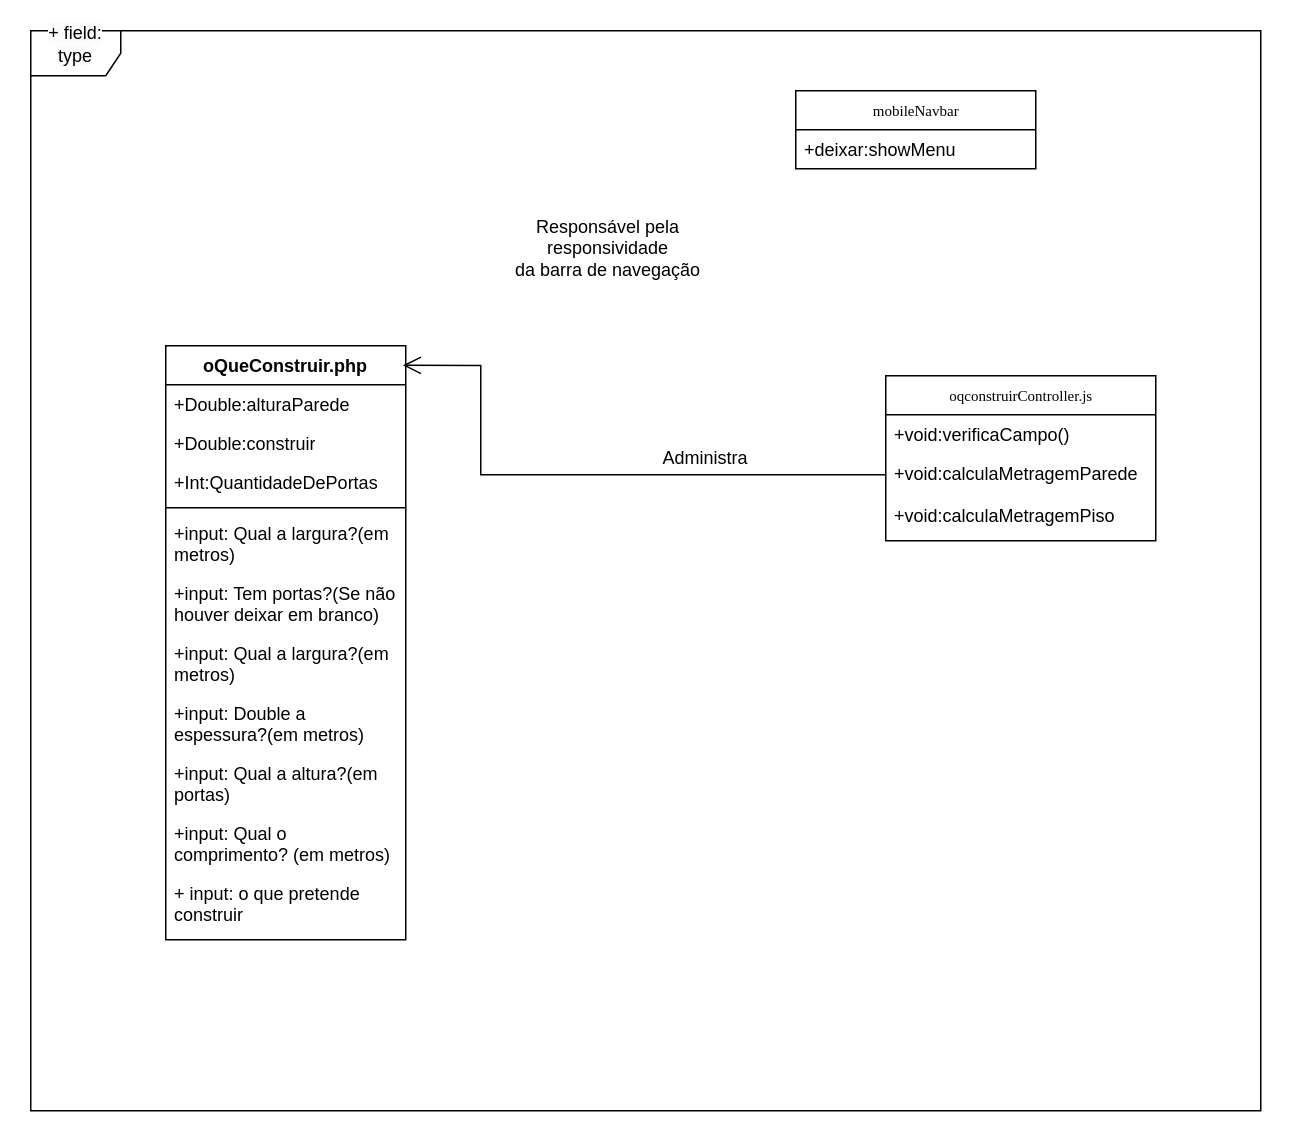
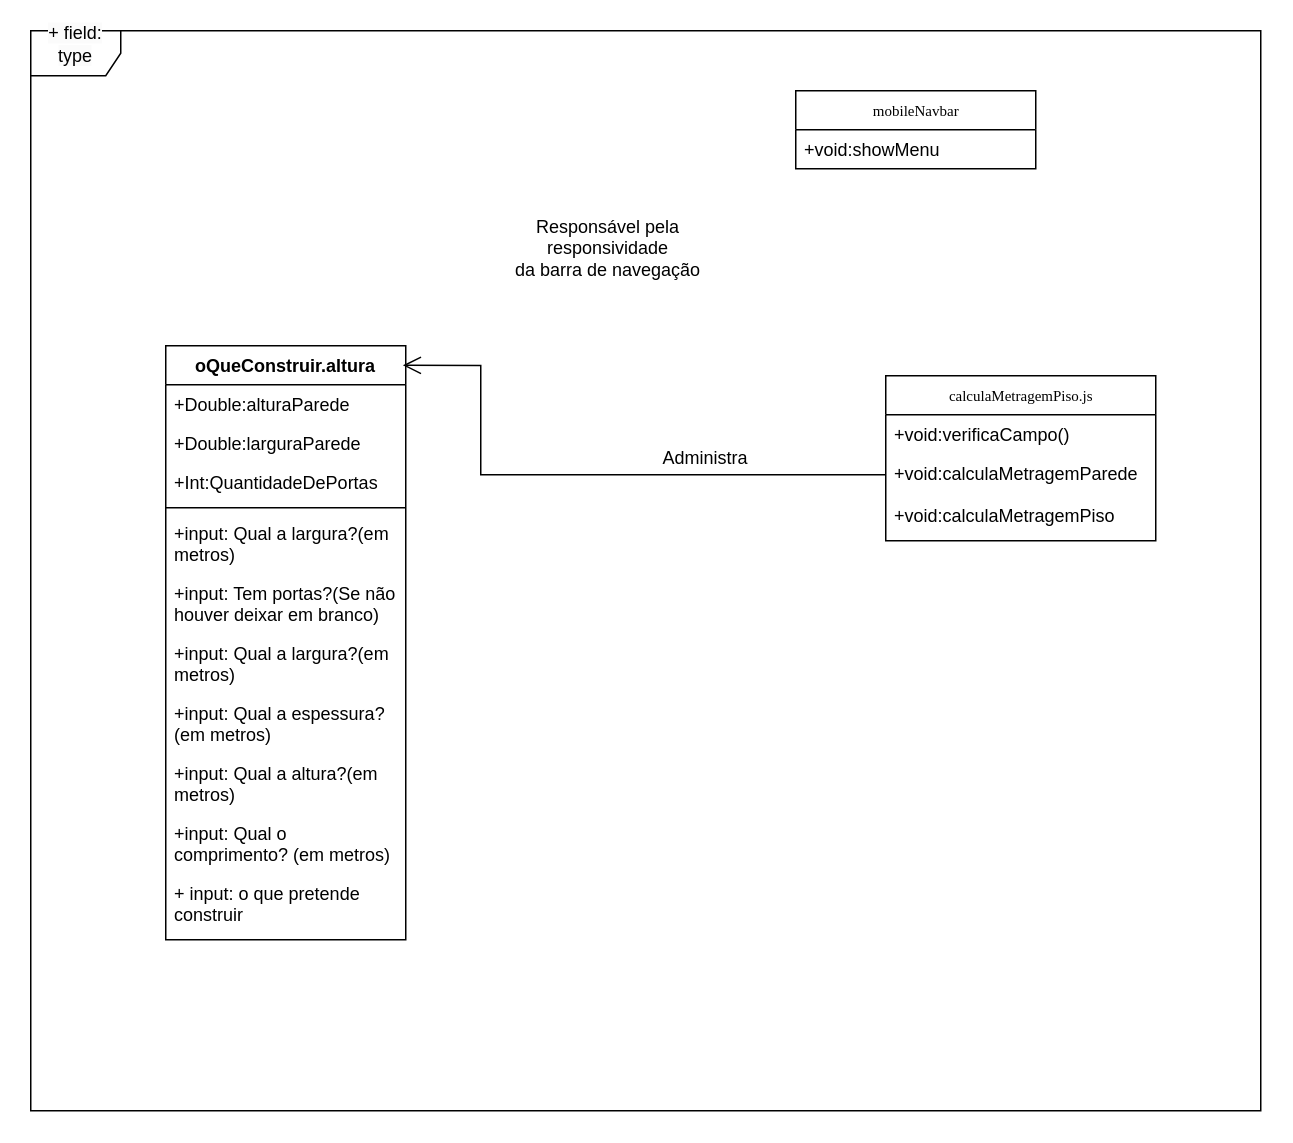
node "+deixar:showMenu": label "+deixar:showMenu" -> "+void:showMenu"
node "oQueConstruir.php": label "oQueConstruir.php" -> "oQueConstruir.altura"
node "oqconstruirController.js": label "oqconstruirController.js" -> "calculaMetragemPiso.js"
node "+Double:construir": label "+Double:construir" -> "+Double:larguraParede"
node "+input: Double a espessura?(em metros)": label "+input: Double a espessura?(em metros)" -> "+input: Qual a espessura?(em metros)"
node "+input: Qual a altura?(em portas)": label "+input: Qual a altura?(em portas)" -> "+input: Qual a altura?(em metros)"
